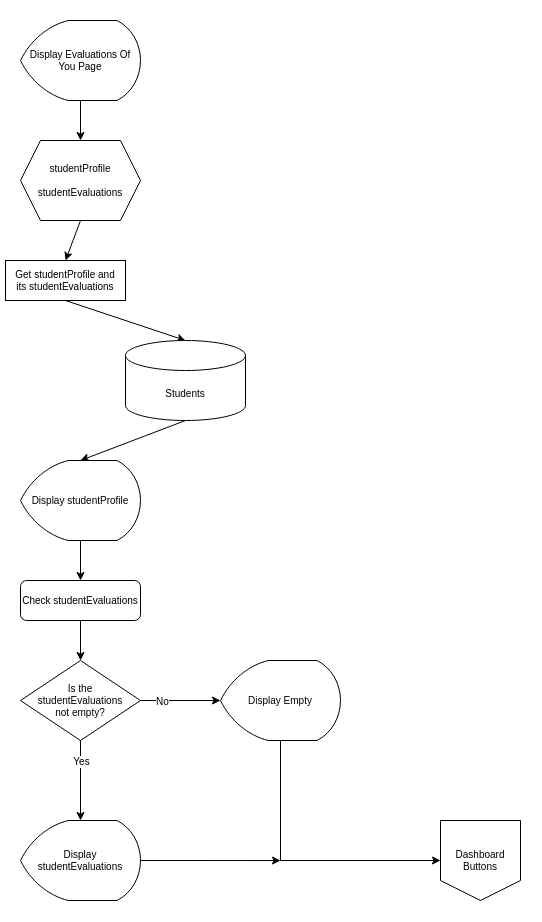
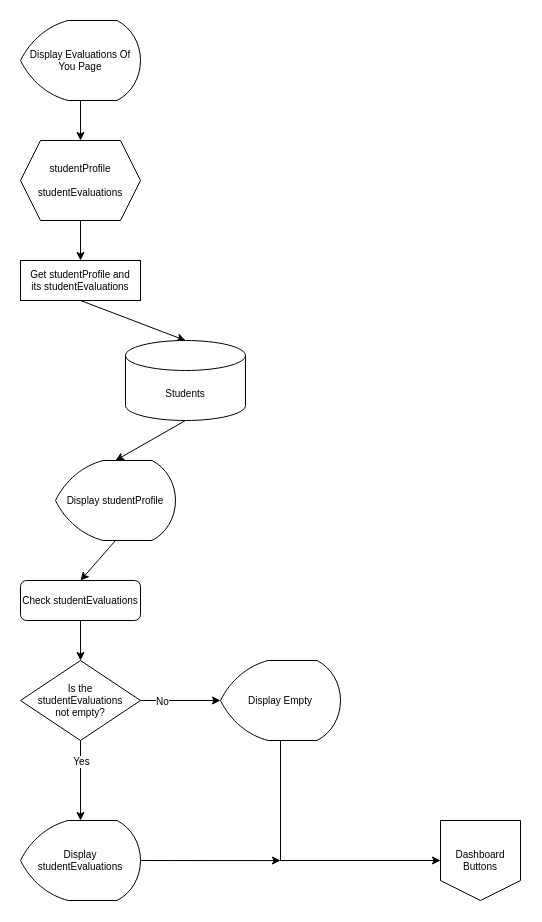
node "Get studentProfile andits studentEvaluations": moved (66, 281) -> (81, 281)
node "Display studentProfile": moved (81, 501) -> (116, 501)
